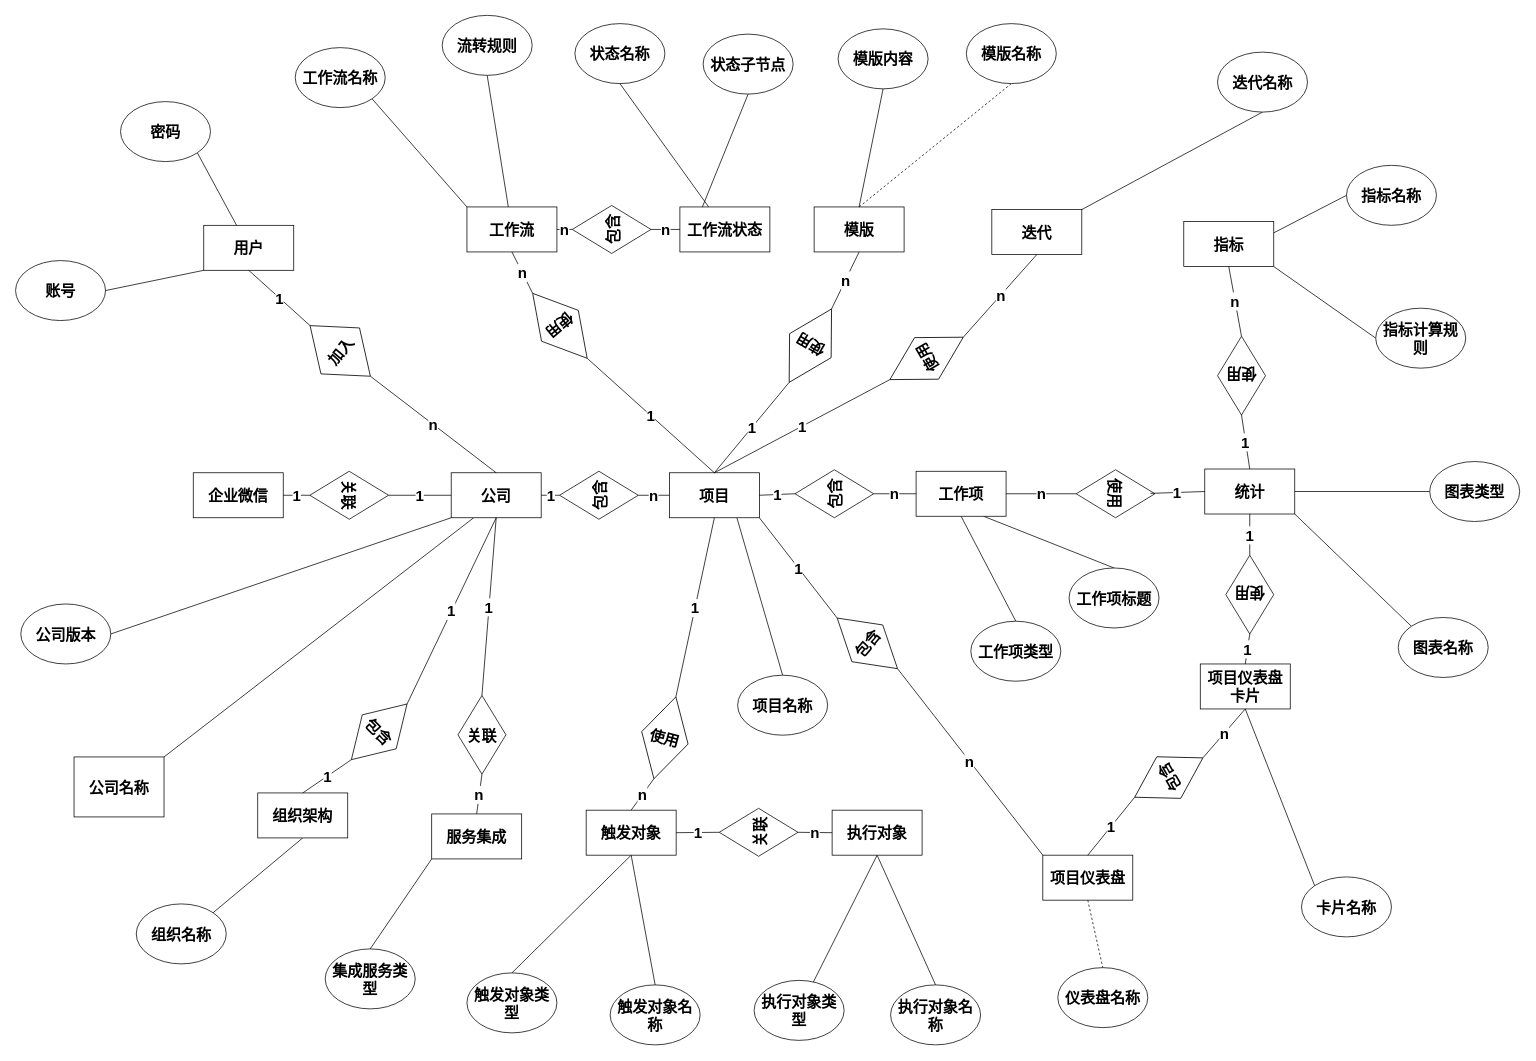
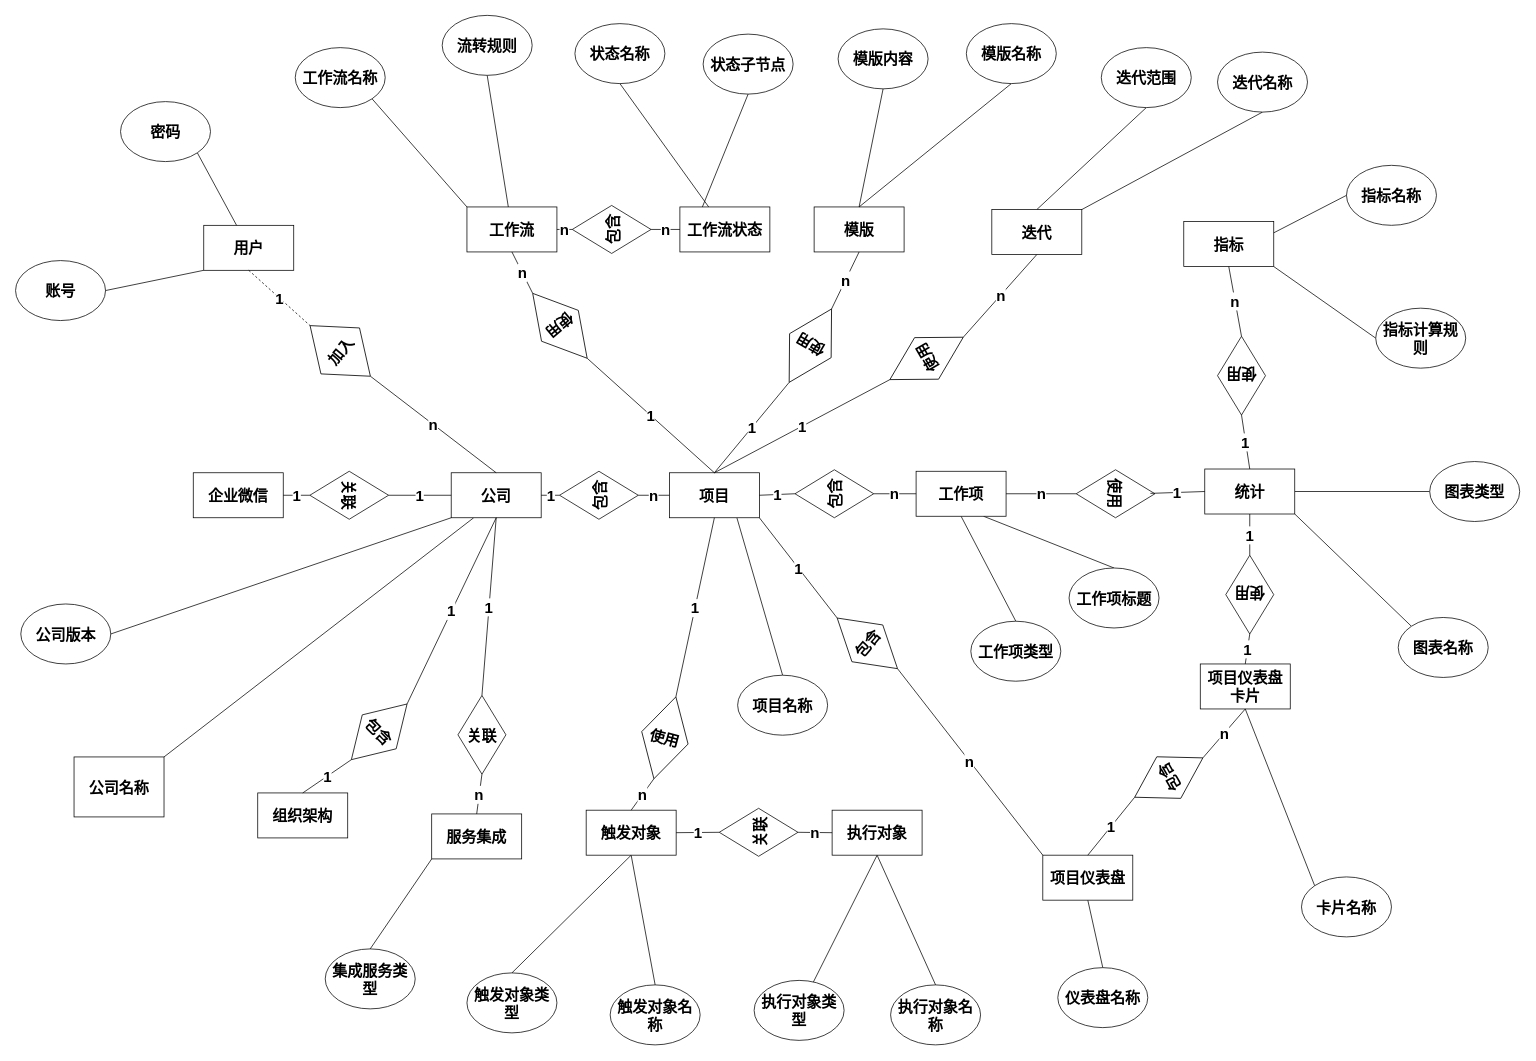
node "迭代范围": added
edge "模版名称" -- "模版": style dashed -> solid
edge "迭代范围" -- "迭代": added
edge "用户" -- "加入": style solid -> dashed
edge "组织架构" -- "组织名称": removed
node "组织名称": removed
edge "项目仪表盘" -- "仪表盘名称": style dashed -> solid
